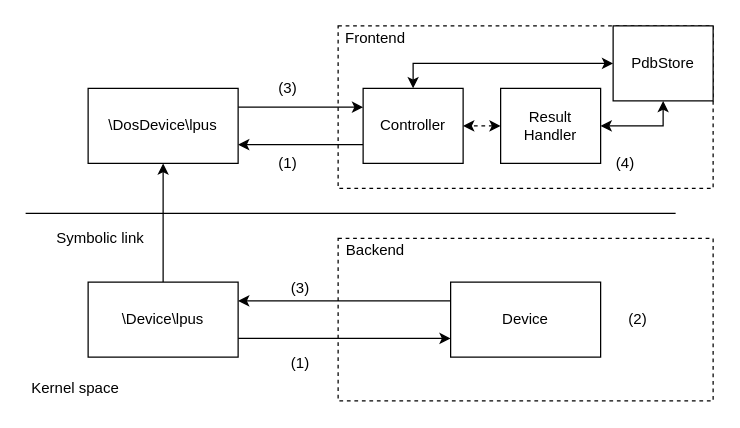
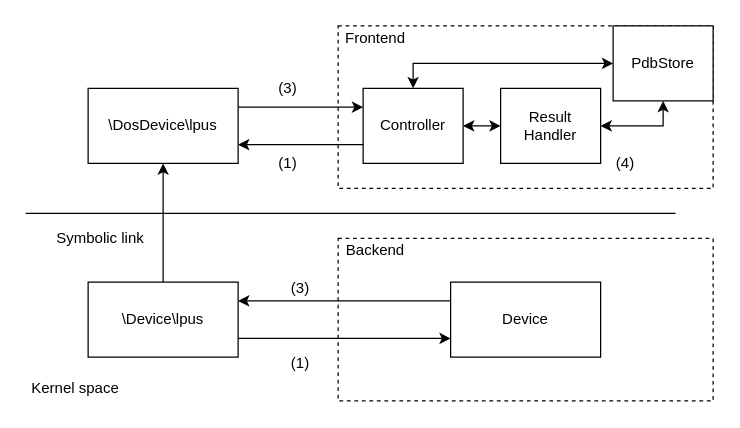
edge "Controller" -- "Result Handler": style dashed -> solid
node "(2)": removed
